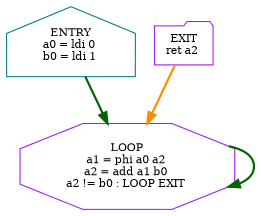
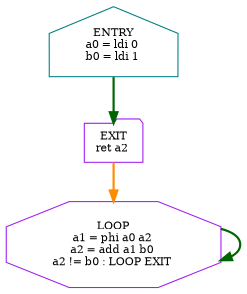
edge "ENTRY a0 = ldi 0 b0 = ldi 1" -> "LOOP a1 = phi a0 a2 a2 = add a1 b0 a2 != b0 : LOOP EXIT": now "ENTRY a0 = ldi 0 b0 = ldi 1" -> "EXIT ret a2"
